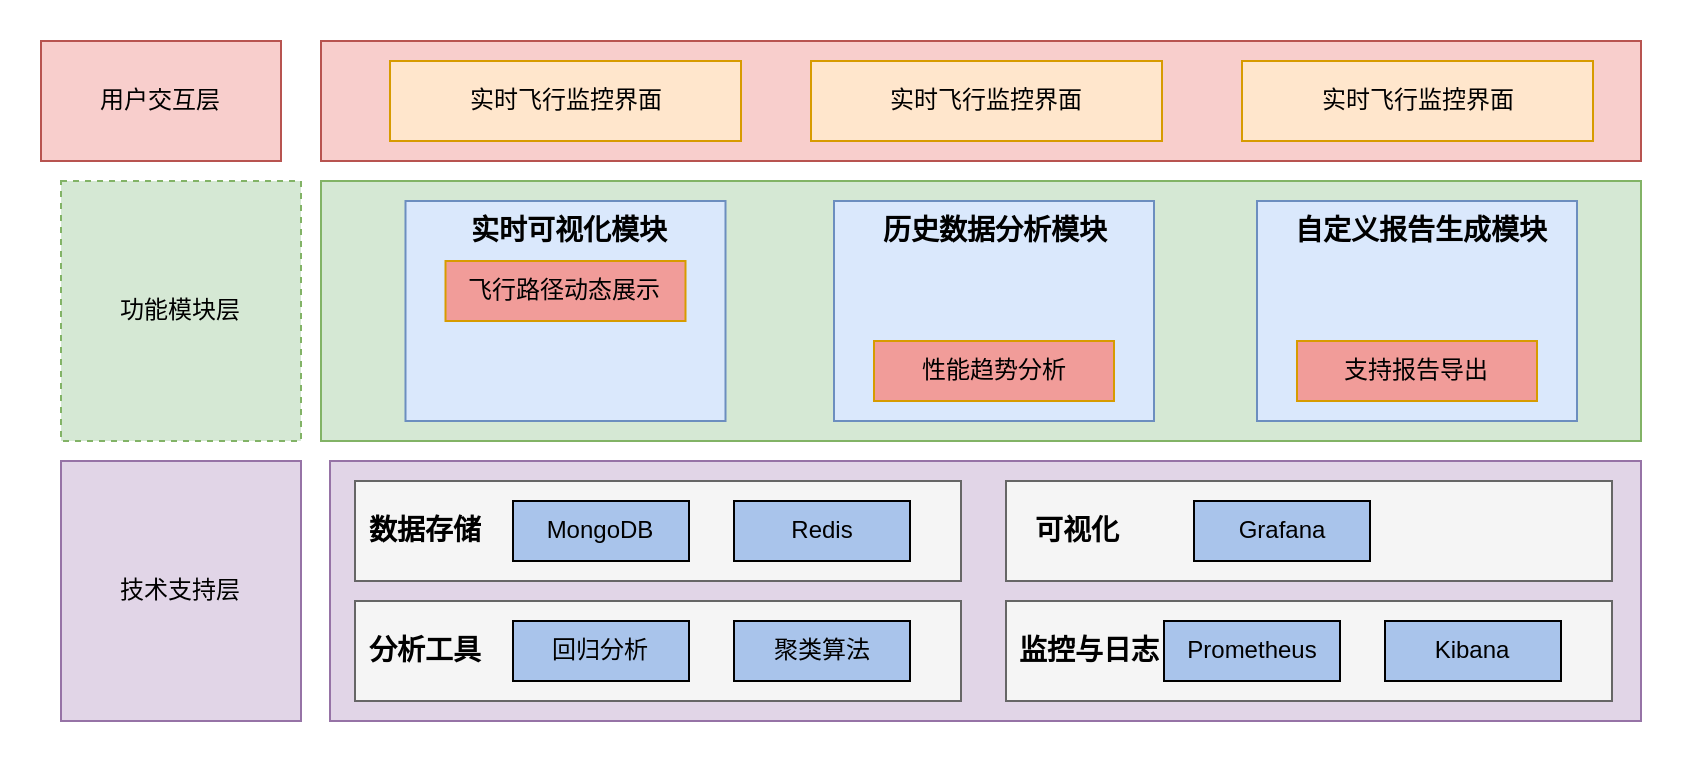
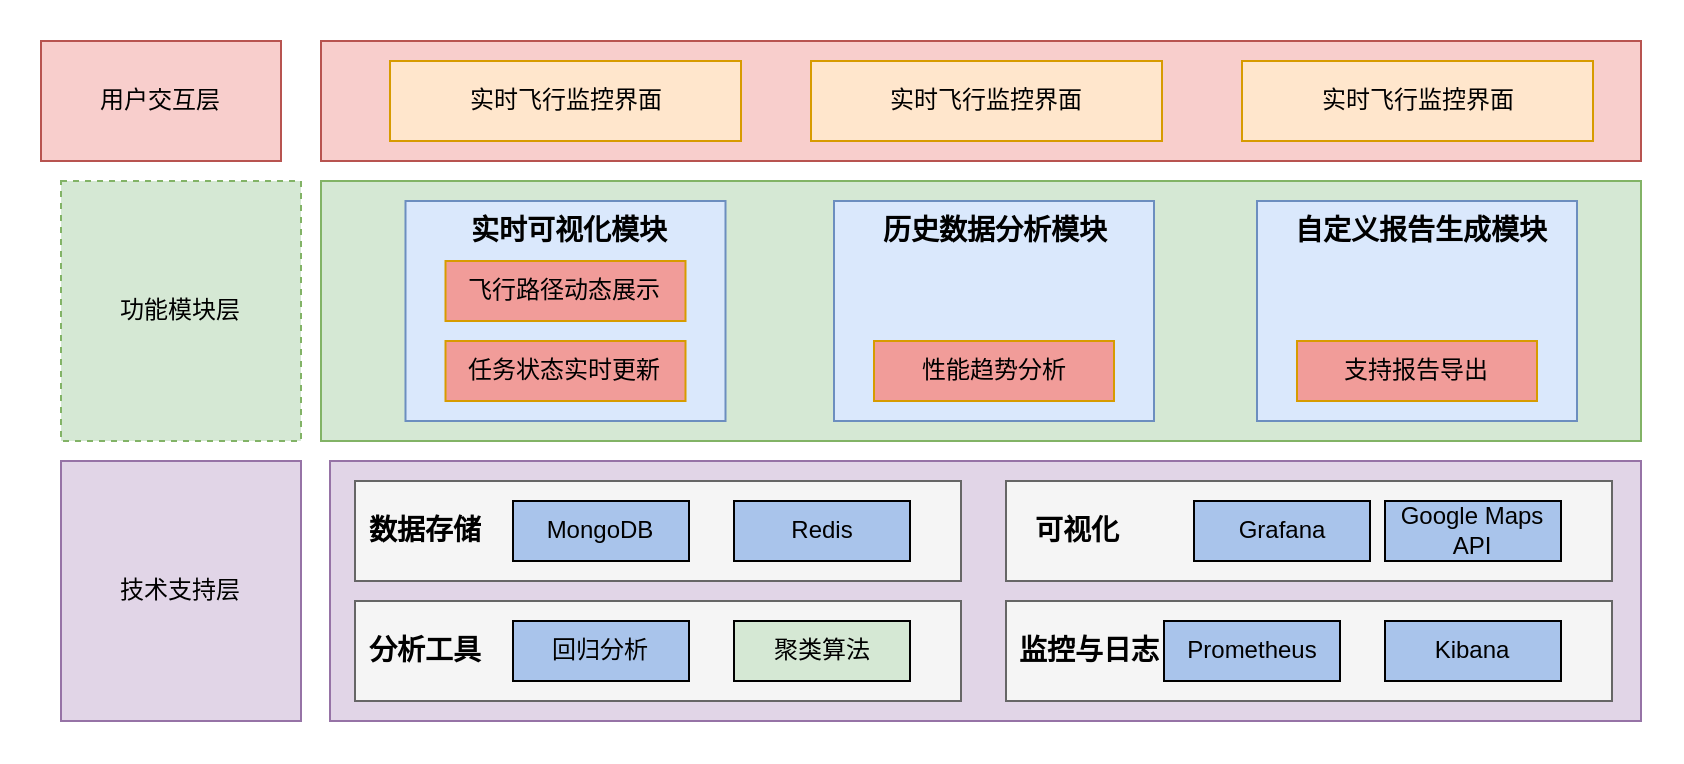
node "任务状态实时更新": added
node "Google Maps API": added
node "聚类算法": fillcolor #a9c4eb -> #d5e8d4
